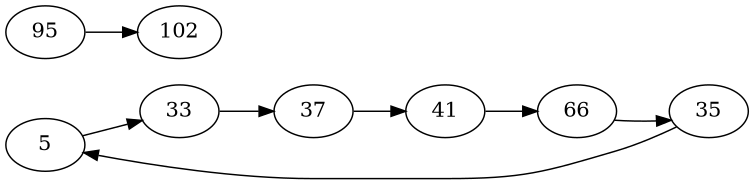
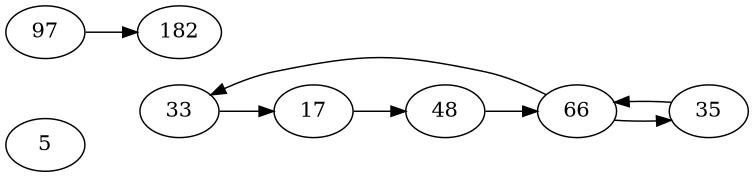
node "95": label "95" -> "97"
node "102": label "102" -> "182"
node "37": label "37" -> "17"
node "41": label "41" -> "48"
edge "5" -> "33": now "66" -> "33"
edge "35" -> "5": now "35" -> "66"
